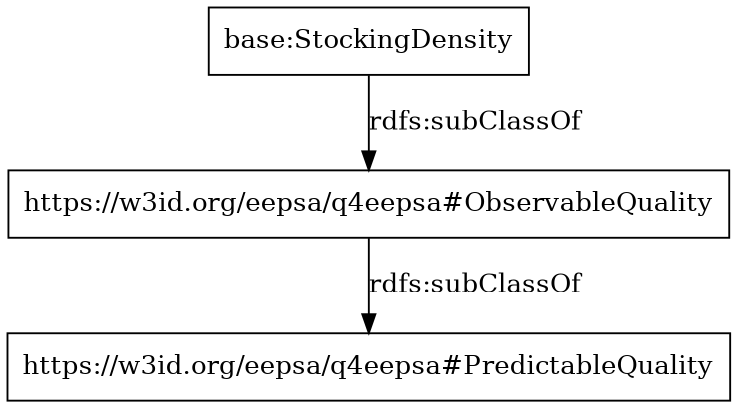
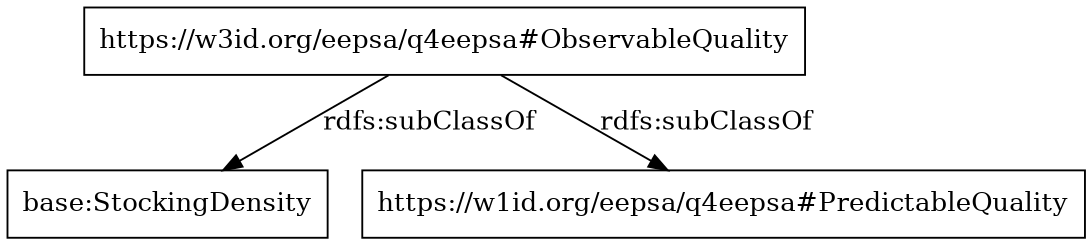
edge "base:StockingDensity" -> "https://w3id.org/eepsa/q4eepsa#ObservableQuality": reversed
node "https://w3id.org/eepsa/q4eepsa#PredictableQuality": label "https://w3id.org/eepsa/q4eepsa#PredictableQuality" -> "https://w1id.org/eepsa/q4eepsa#PredictableQuality"
